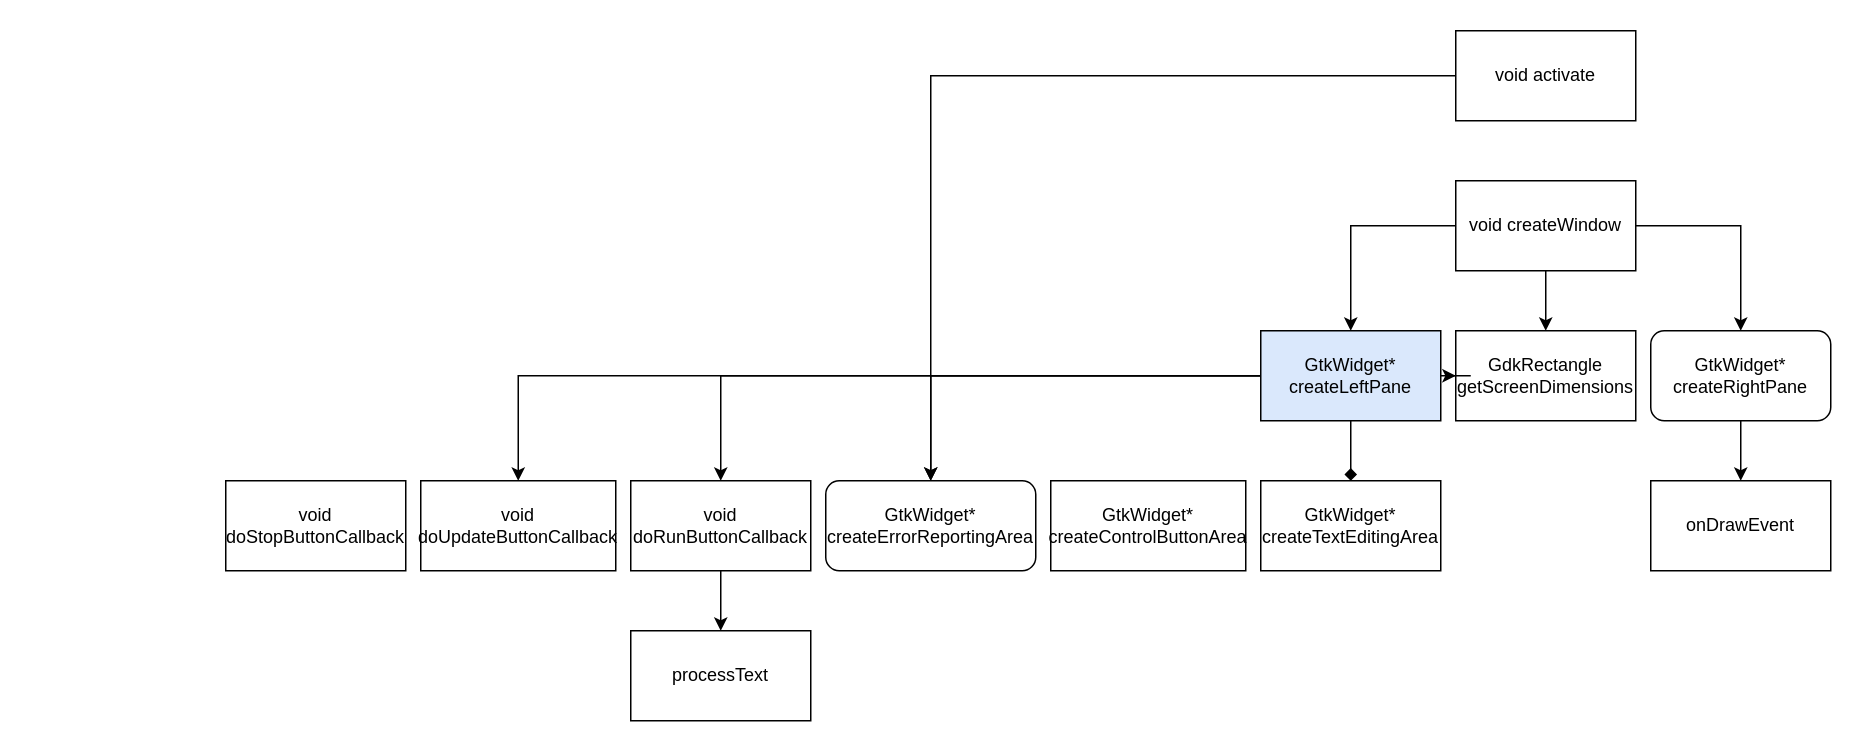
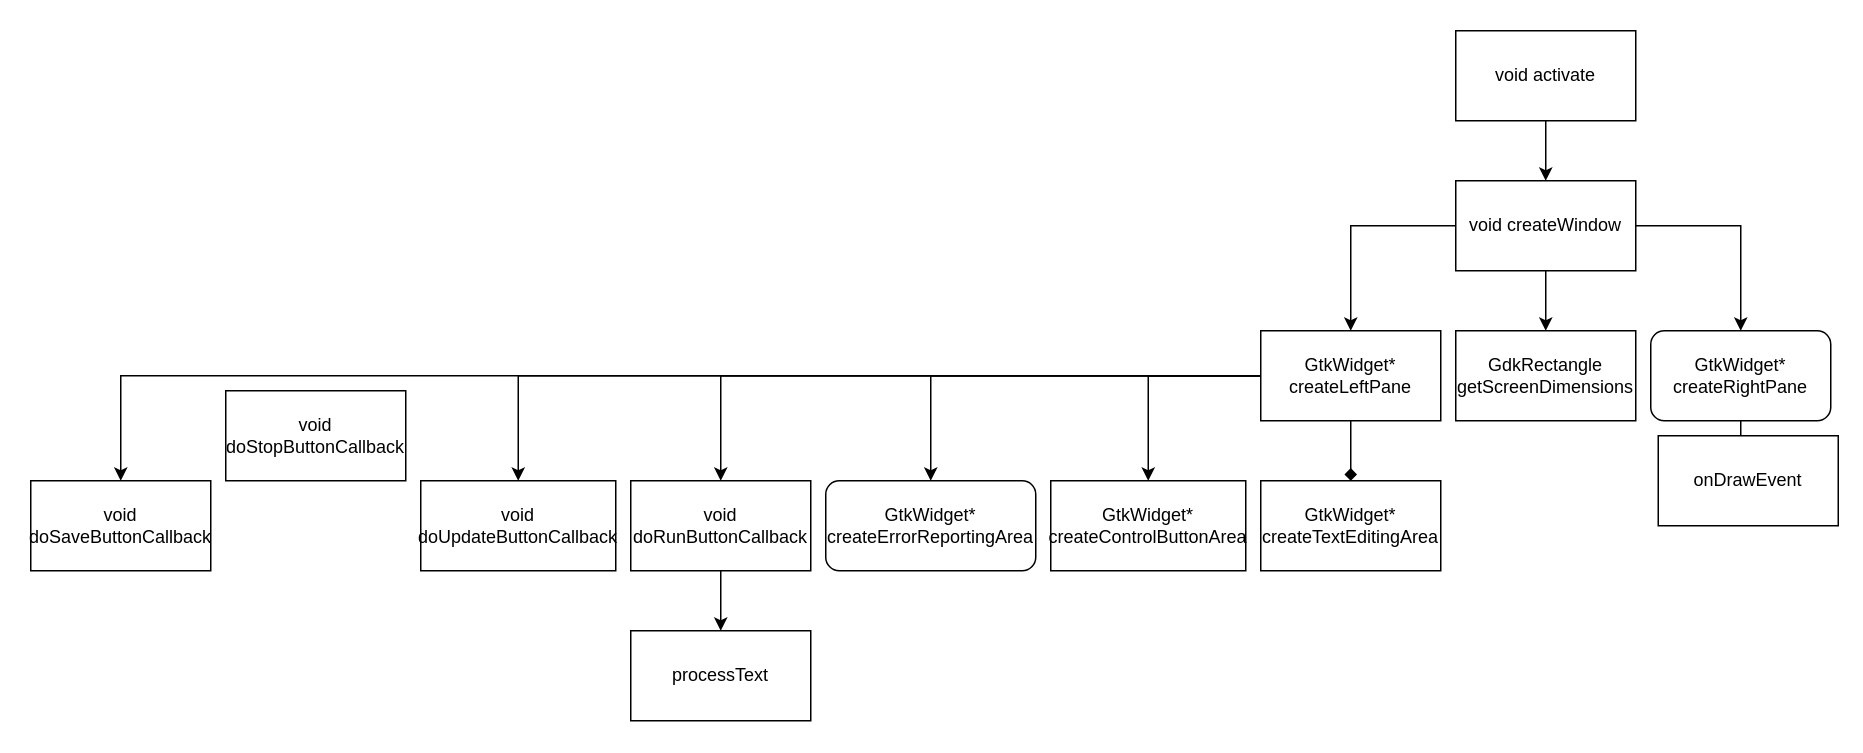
edge "void activate" -> "GtkWidget* createErrorReportingArea": now "void activate" -> "void createWindow"
edge "GtkWidget* createLeftPane" -> "void doSaveButtonCallback": added
node "GtkWidget* createLeftPane": fillcolor #dae8fc -> #ffffff
edge "GtkWidget* createLeftPane" -> "GdkRectangle getScreenDimensions": now "GtkWidget* createLeftPane" -> "GtkWidget* createControlButtonArea"
node "void doSaveButtonCallback": added
node "void doStopButtonCallback": moved (316, 526) -> (316, 436)
node "onDrawEvent": moved (1741, 526) -> (1748, 481)
